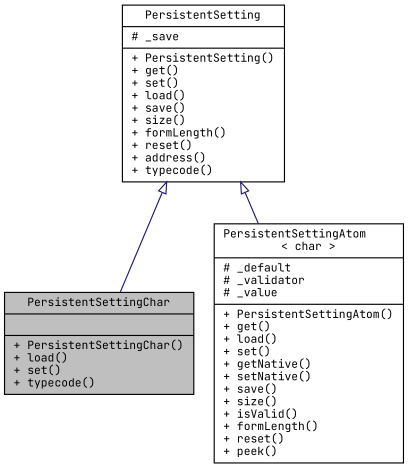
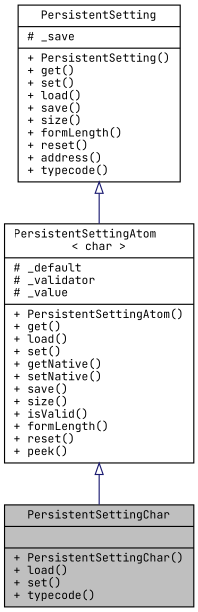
edge "PersistentSettingChar" -> "PersistentSetting": now "PersistentSettingChar" -> "PersistentSettingAtom"
